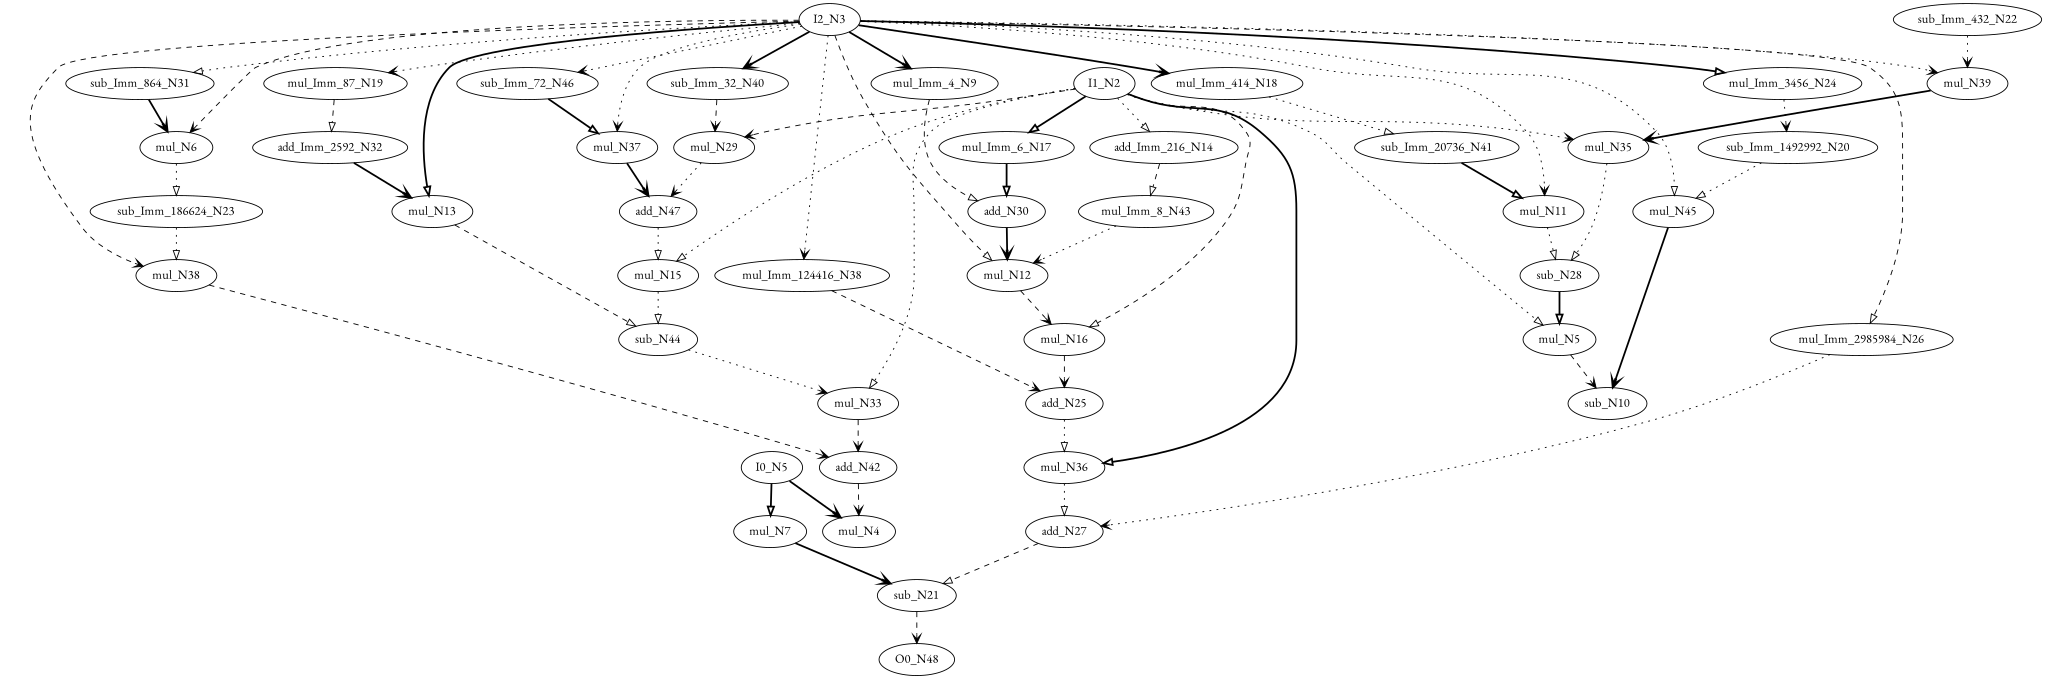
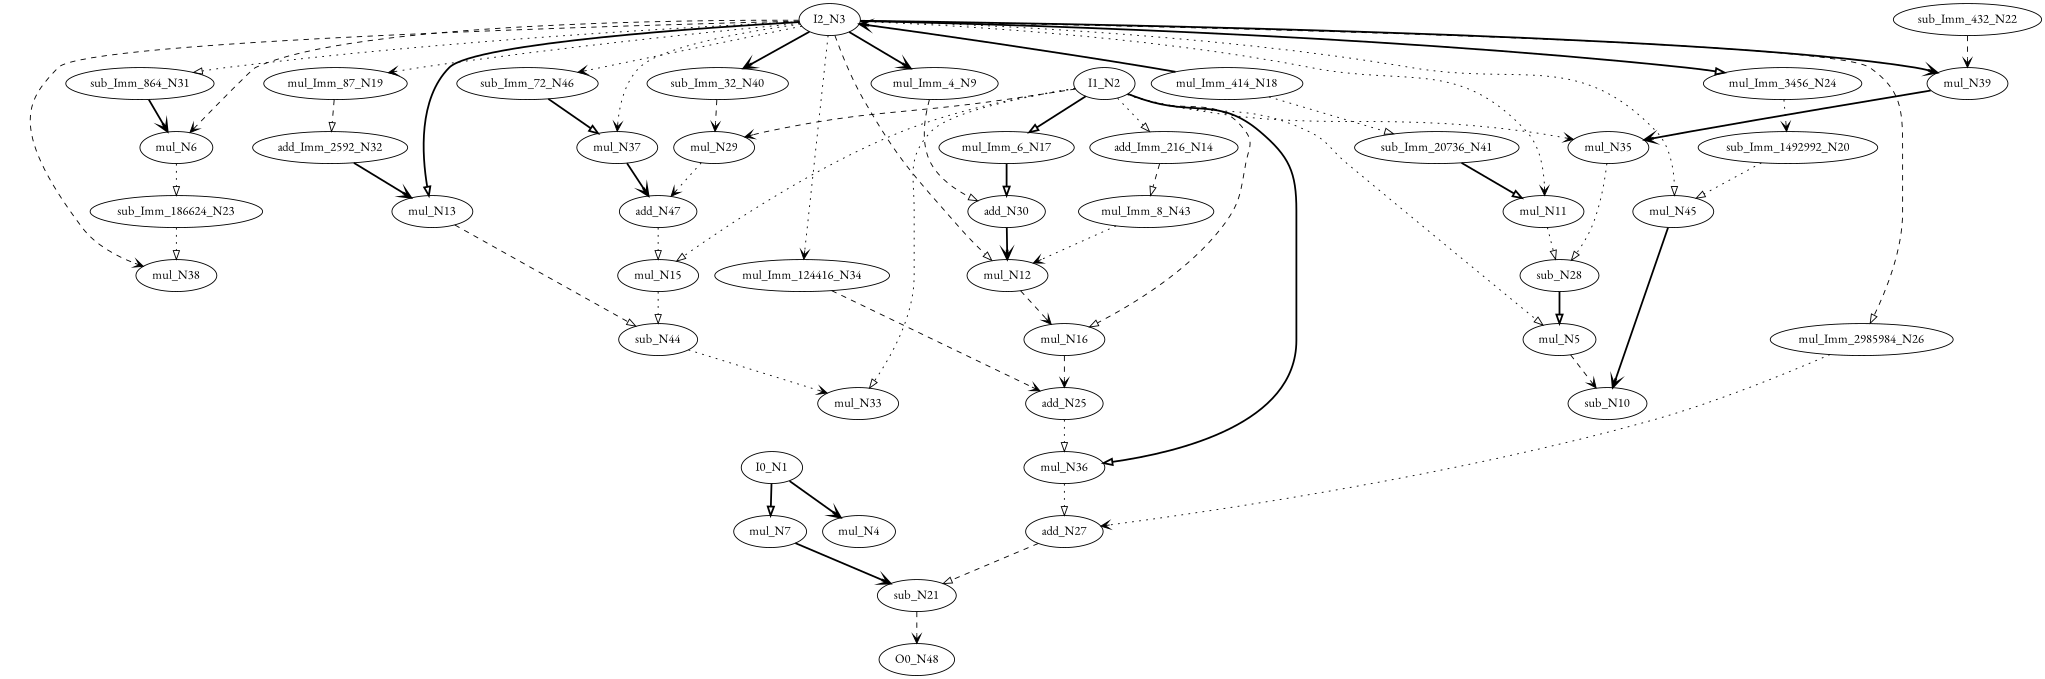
edge "I2_N3" -> "mul_N39": style dotted -> bold
edge "sub_Imm_432_N22" -> "mul_N39": style dotted -> dashed
edge "I2_N3" -> "mul_Imm_414_N18": reversed
node "mul_Imm_124416_N38": label "mul_Imm_124416_N38" -> "mul_Imm_124416_N34"
node "I0_N5": label "I0_N5" -> "I0_N1"
node "add_N42": removed
